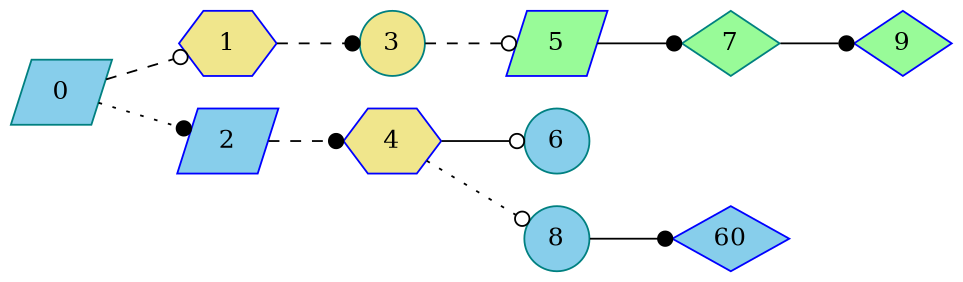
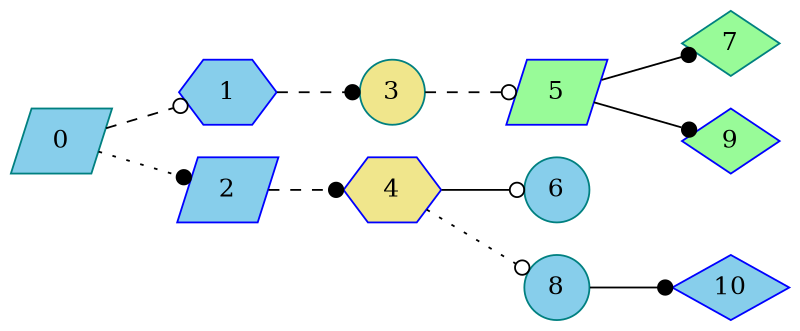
node "1": fillcolor khaki -> skyblue
edge "7" -> "9": now "5" -> "9"
node "60": label "60" -> "10"
